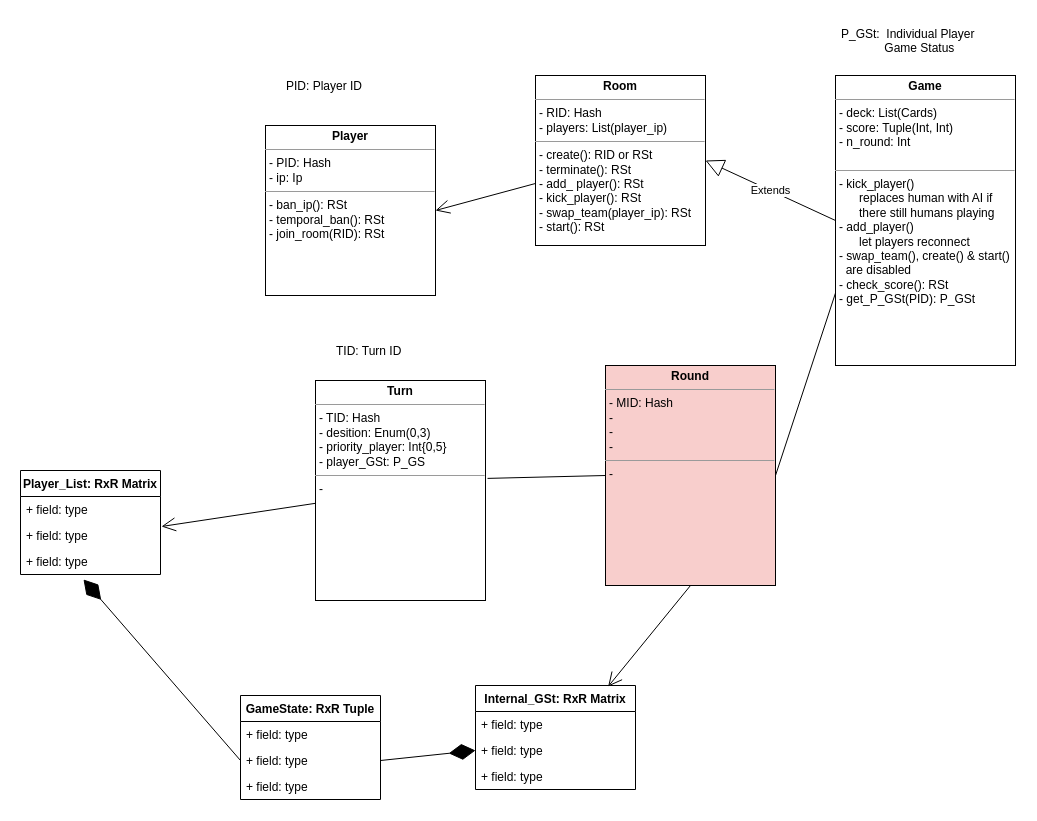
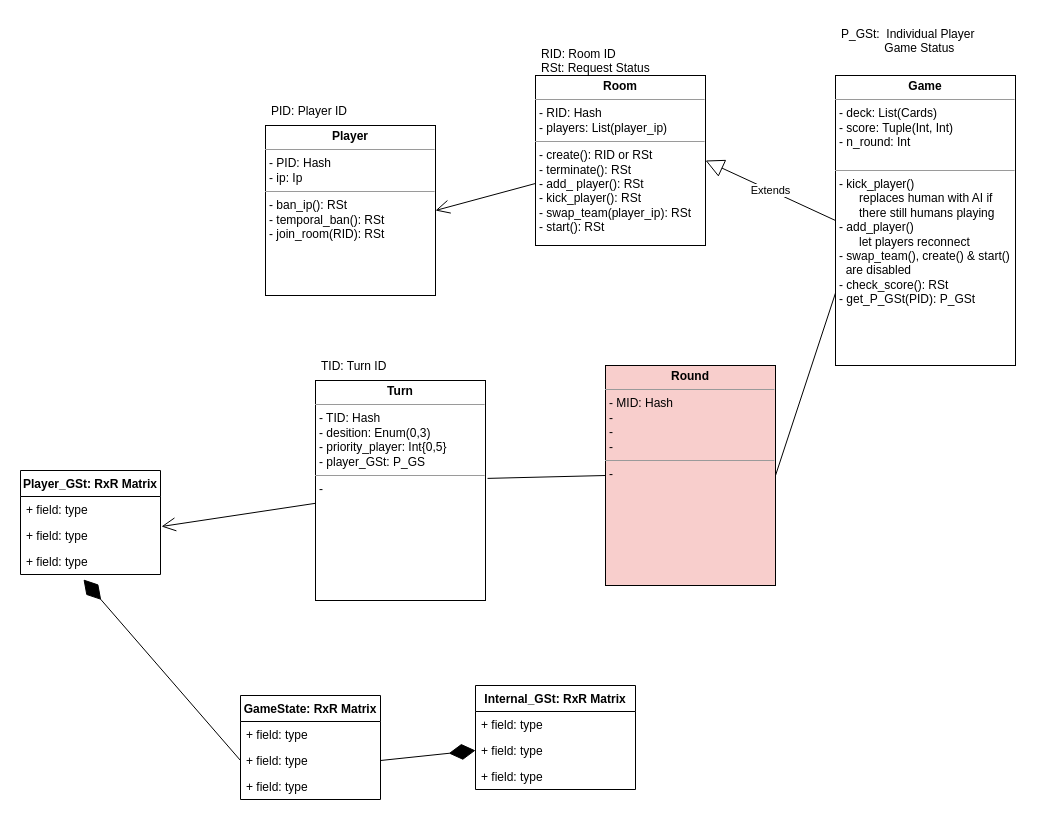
node "RID: Room ID RSt: Request Status": added
node "PID: Player ID": moved (356, 86) -> (341, 111)
node "TID: Turn ID": moved (406, 351) -> (391, 366)
node "Player_List: RxR Matrix": label "Player_List: RxR Matrix" -> "Player_GSt: RxR Matrix"
edge "Round - MID: Hash - - - -" -> "Internal_GSt: RxR Matrix": removed
node "GameState: RxR Tuple": label "GameState: RxR Tuple" -> "GameState: RxR Matrix"
